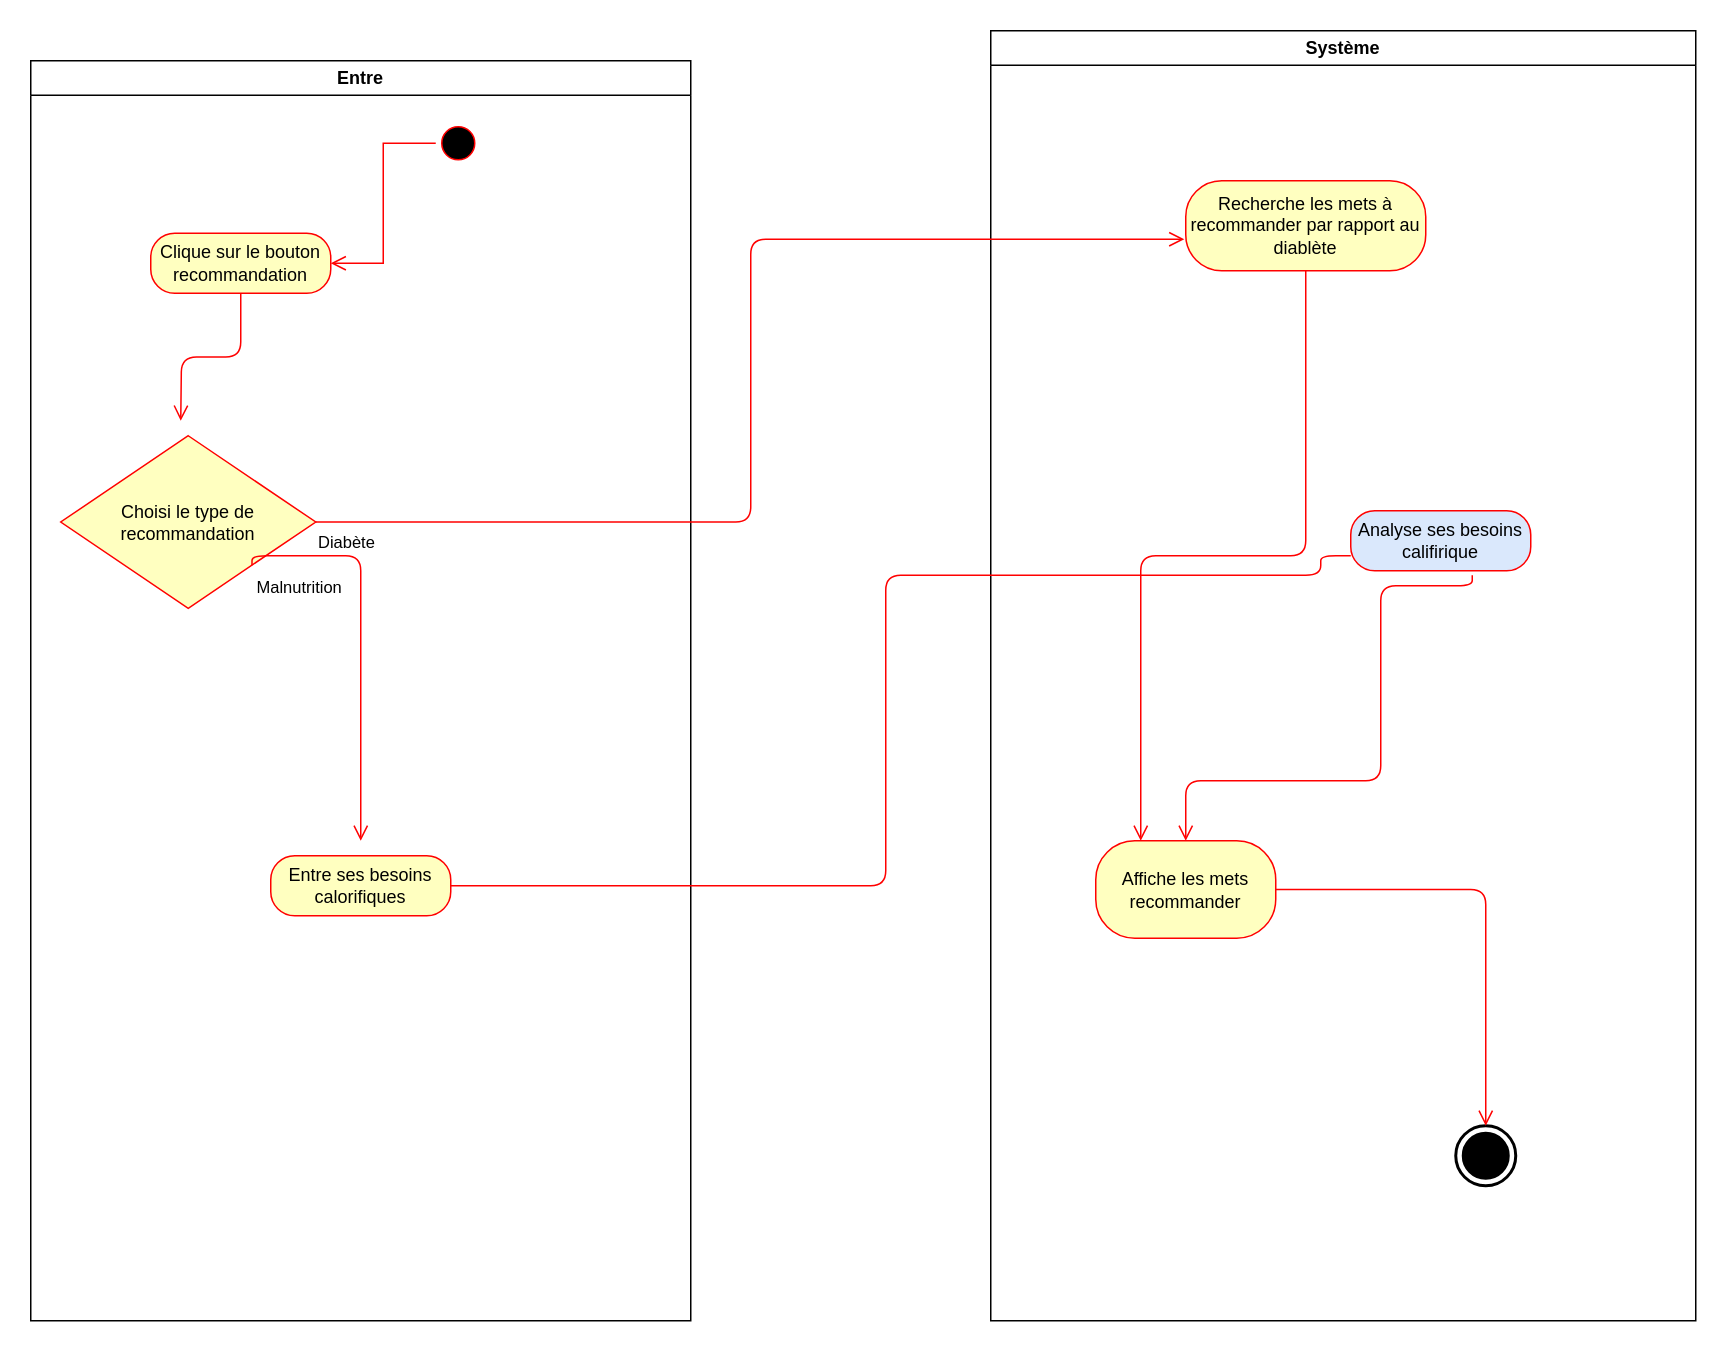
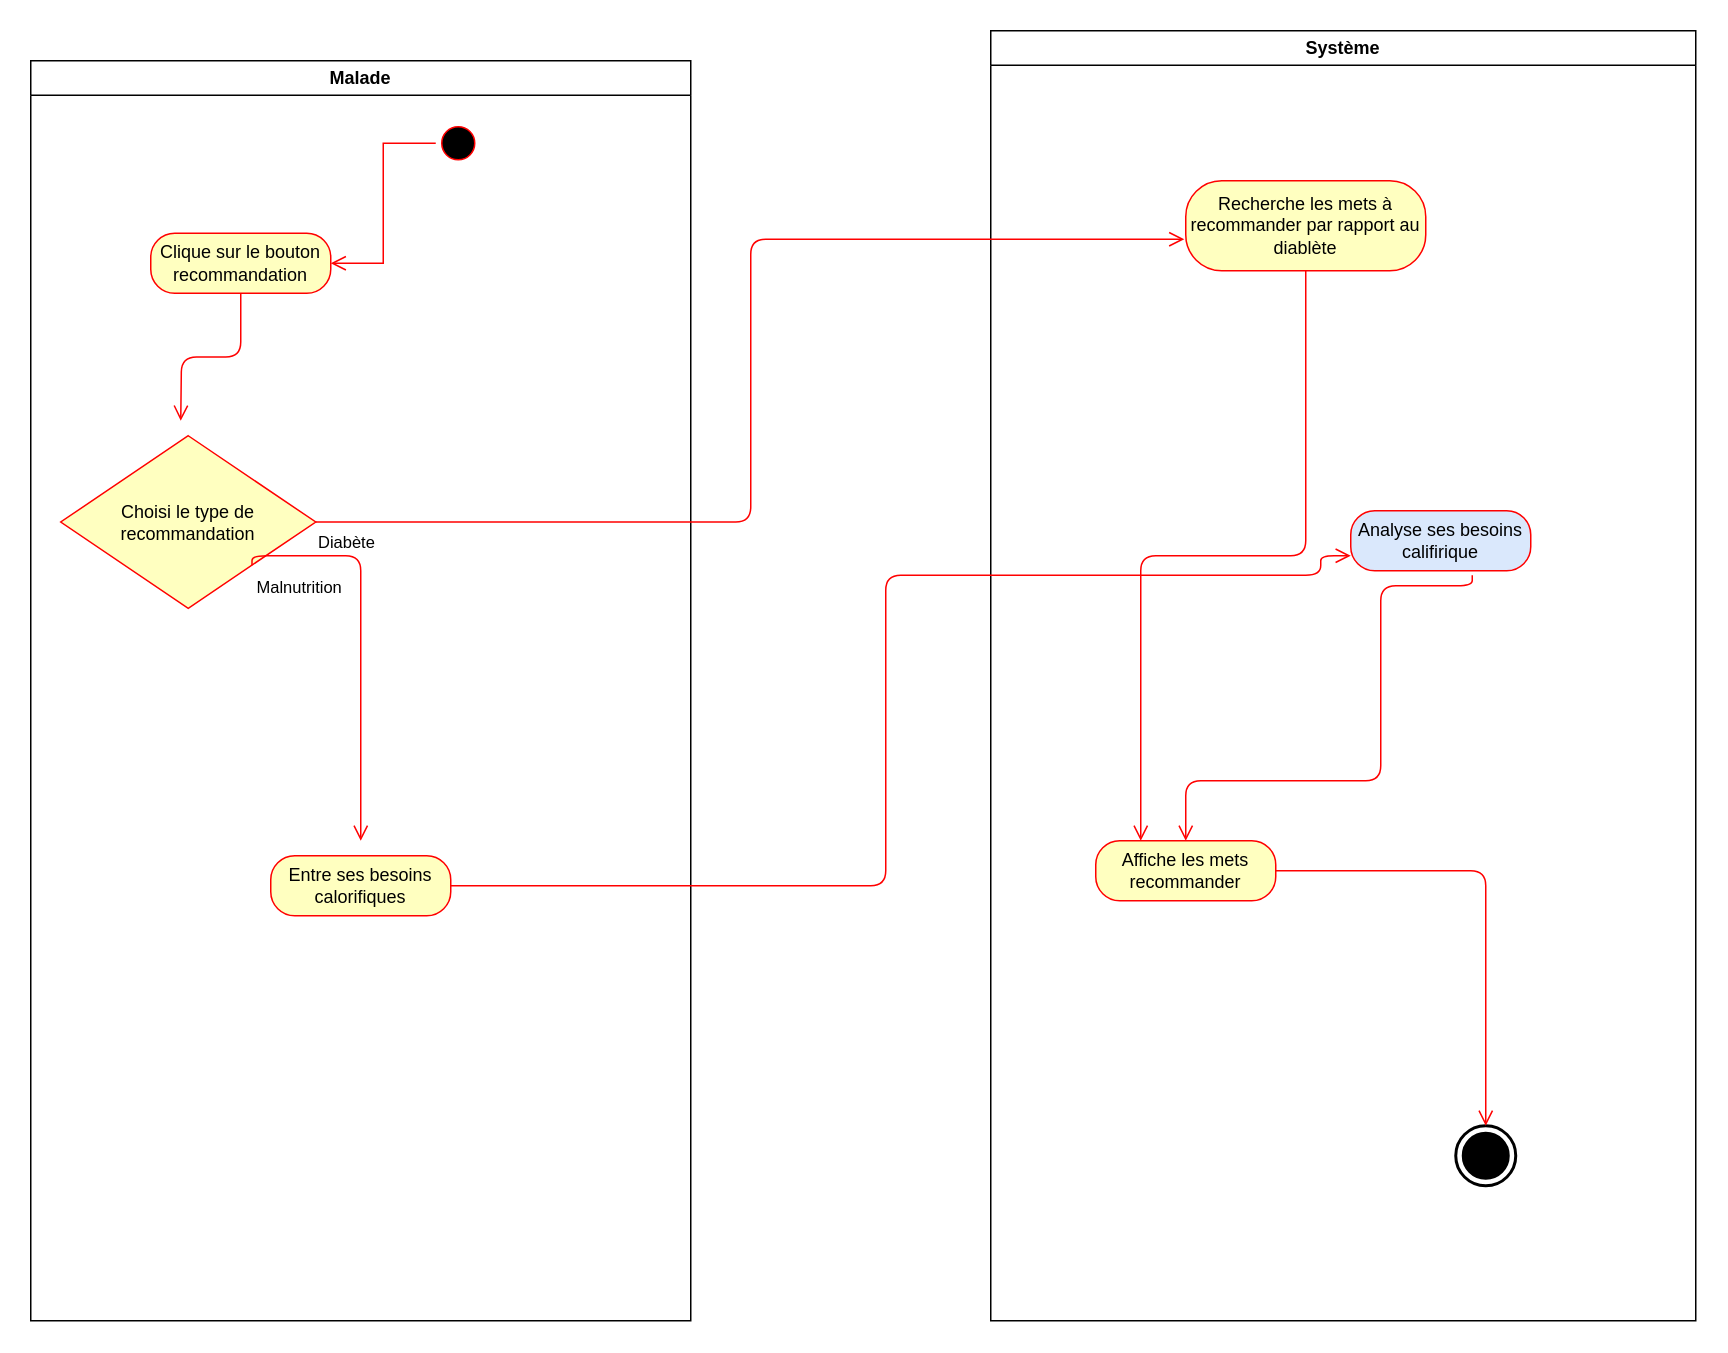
node "Entre": label "Entre" -> "Malade"
edge "Analyse ses besoins califirique" -- "Entre ses besoins calorifiques": arrowhead none -> open
node "Affiche les mets recommander": size 180x98 -> 180x60
